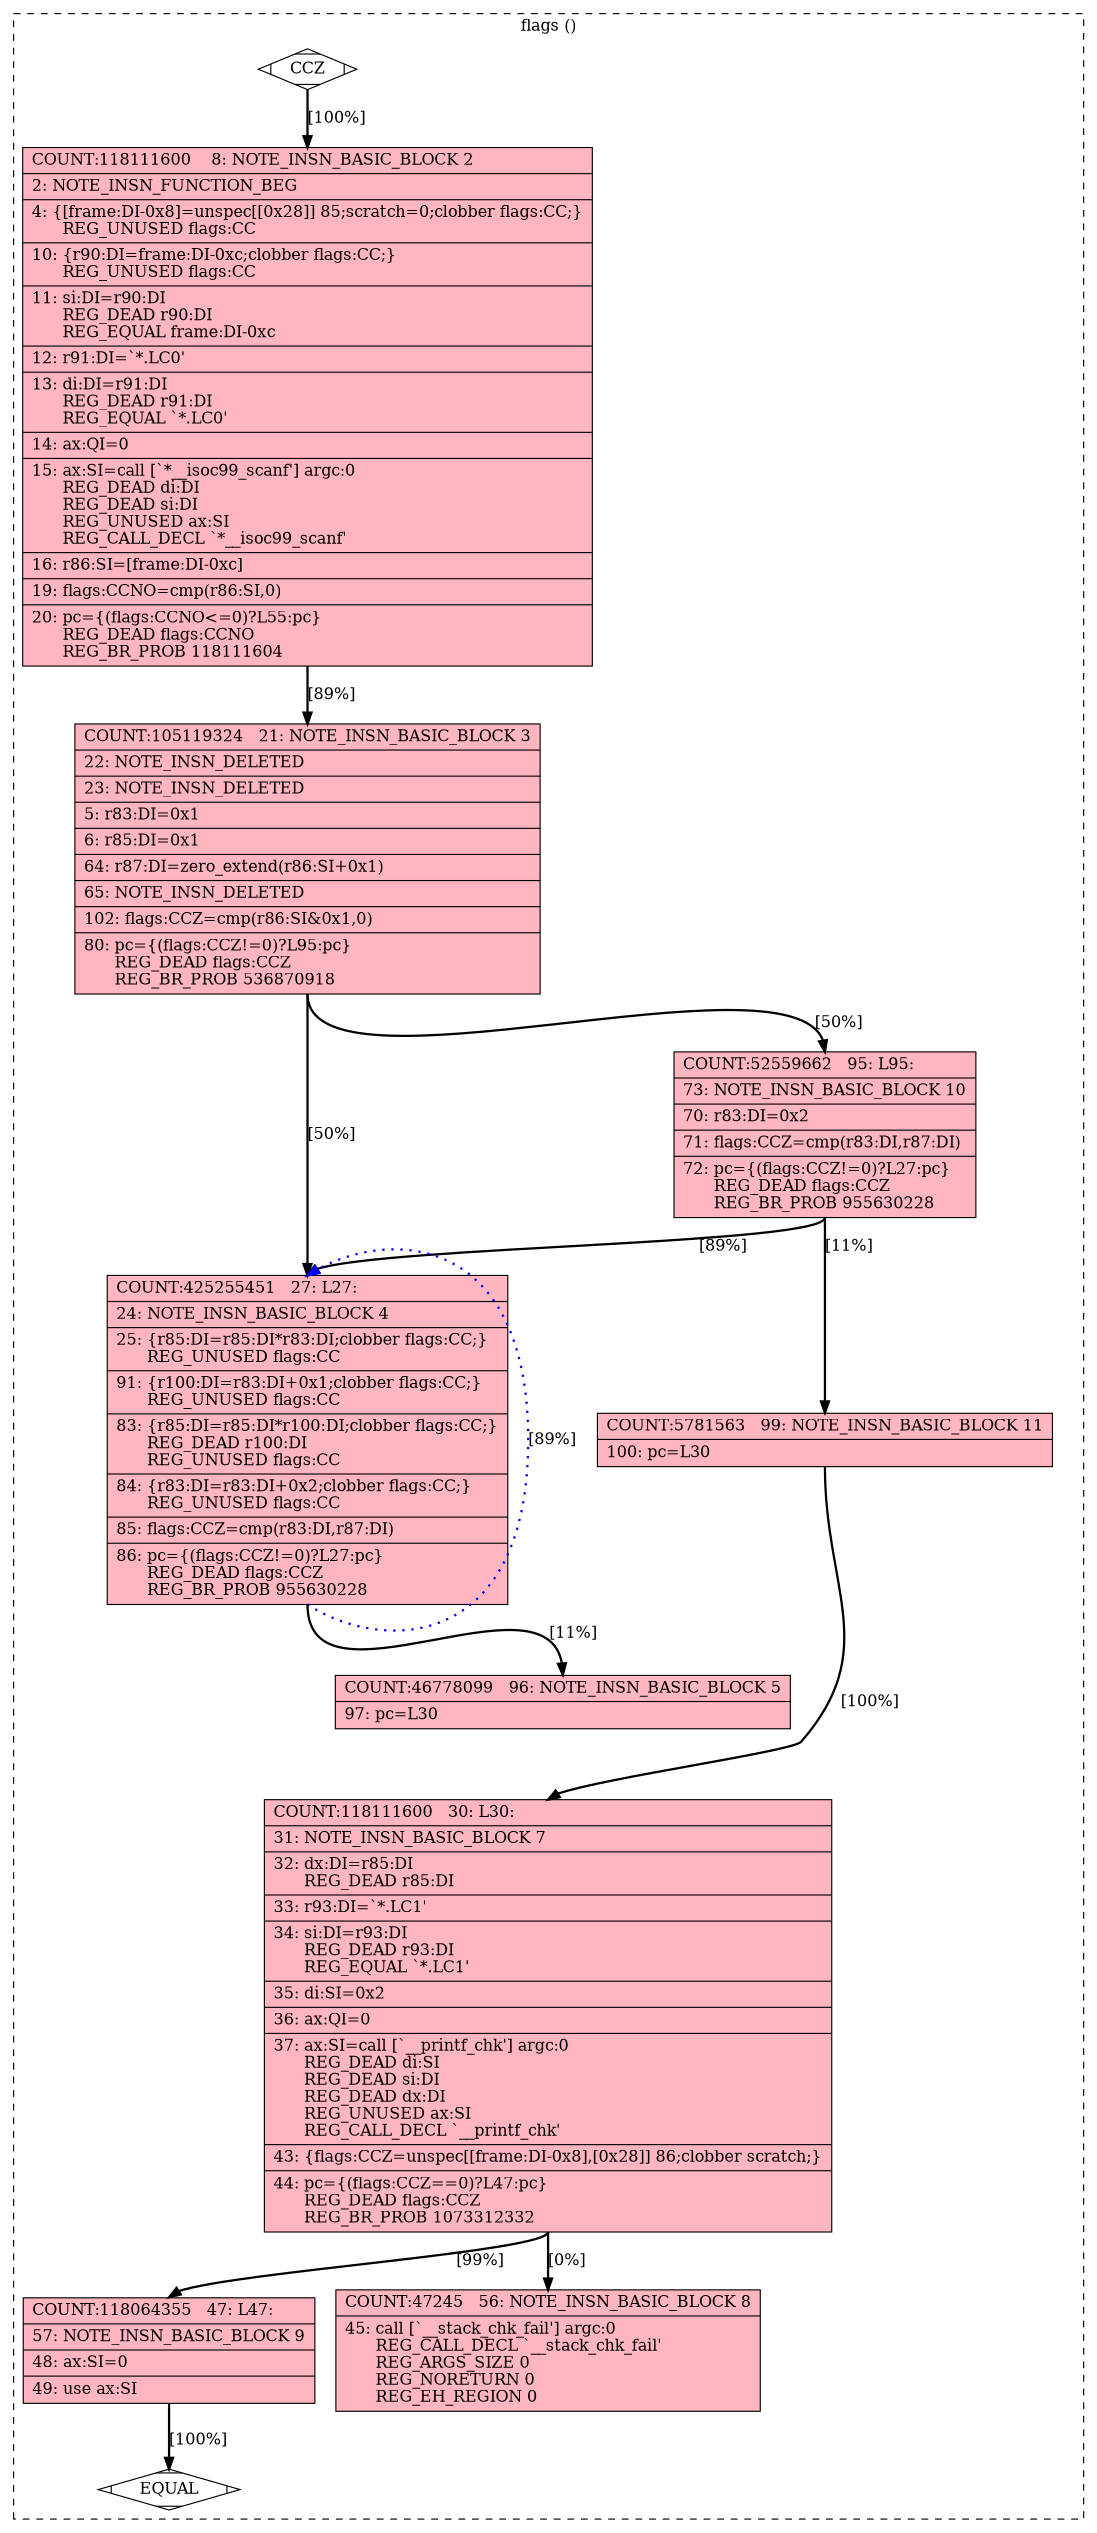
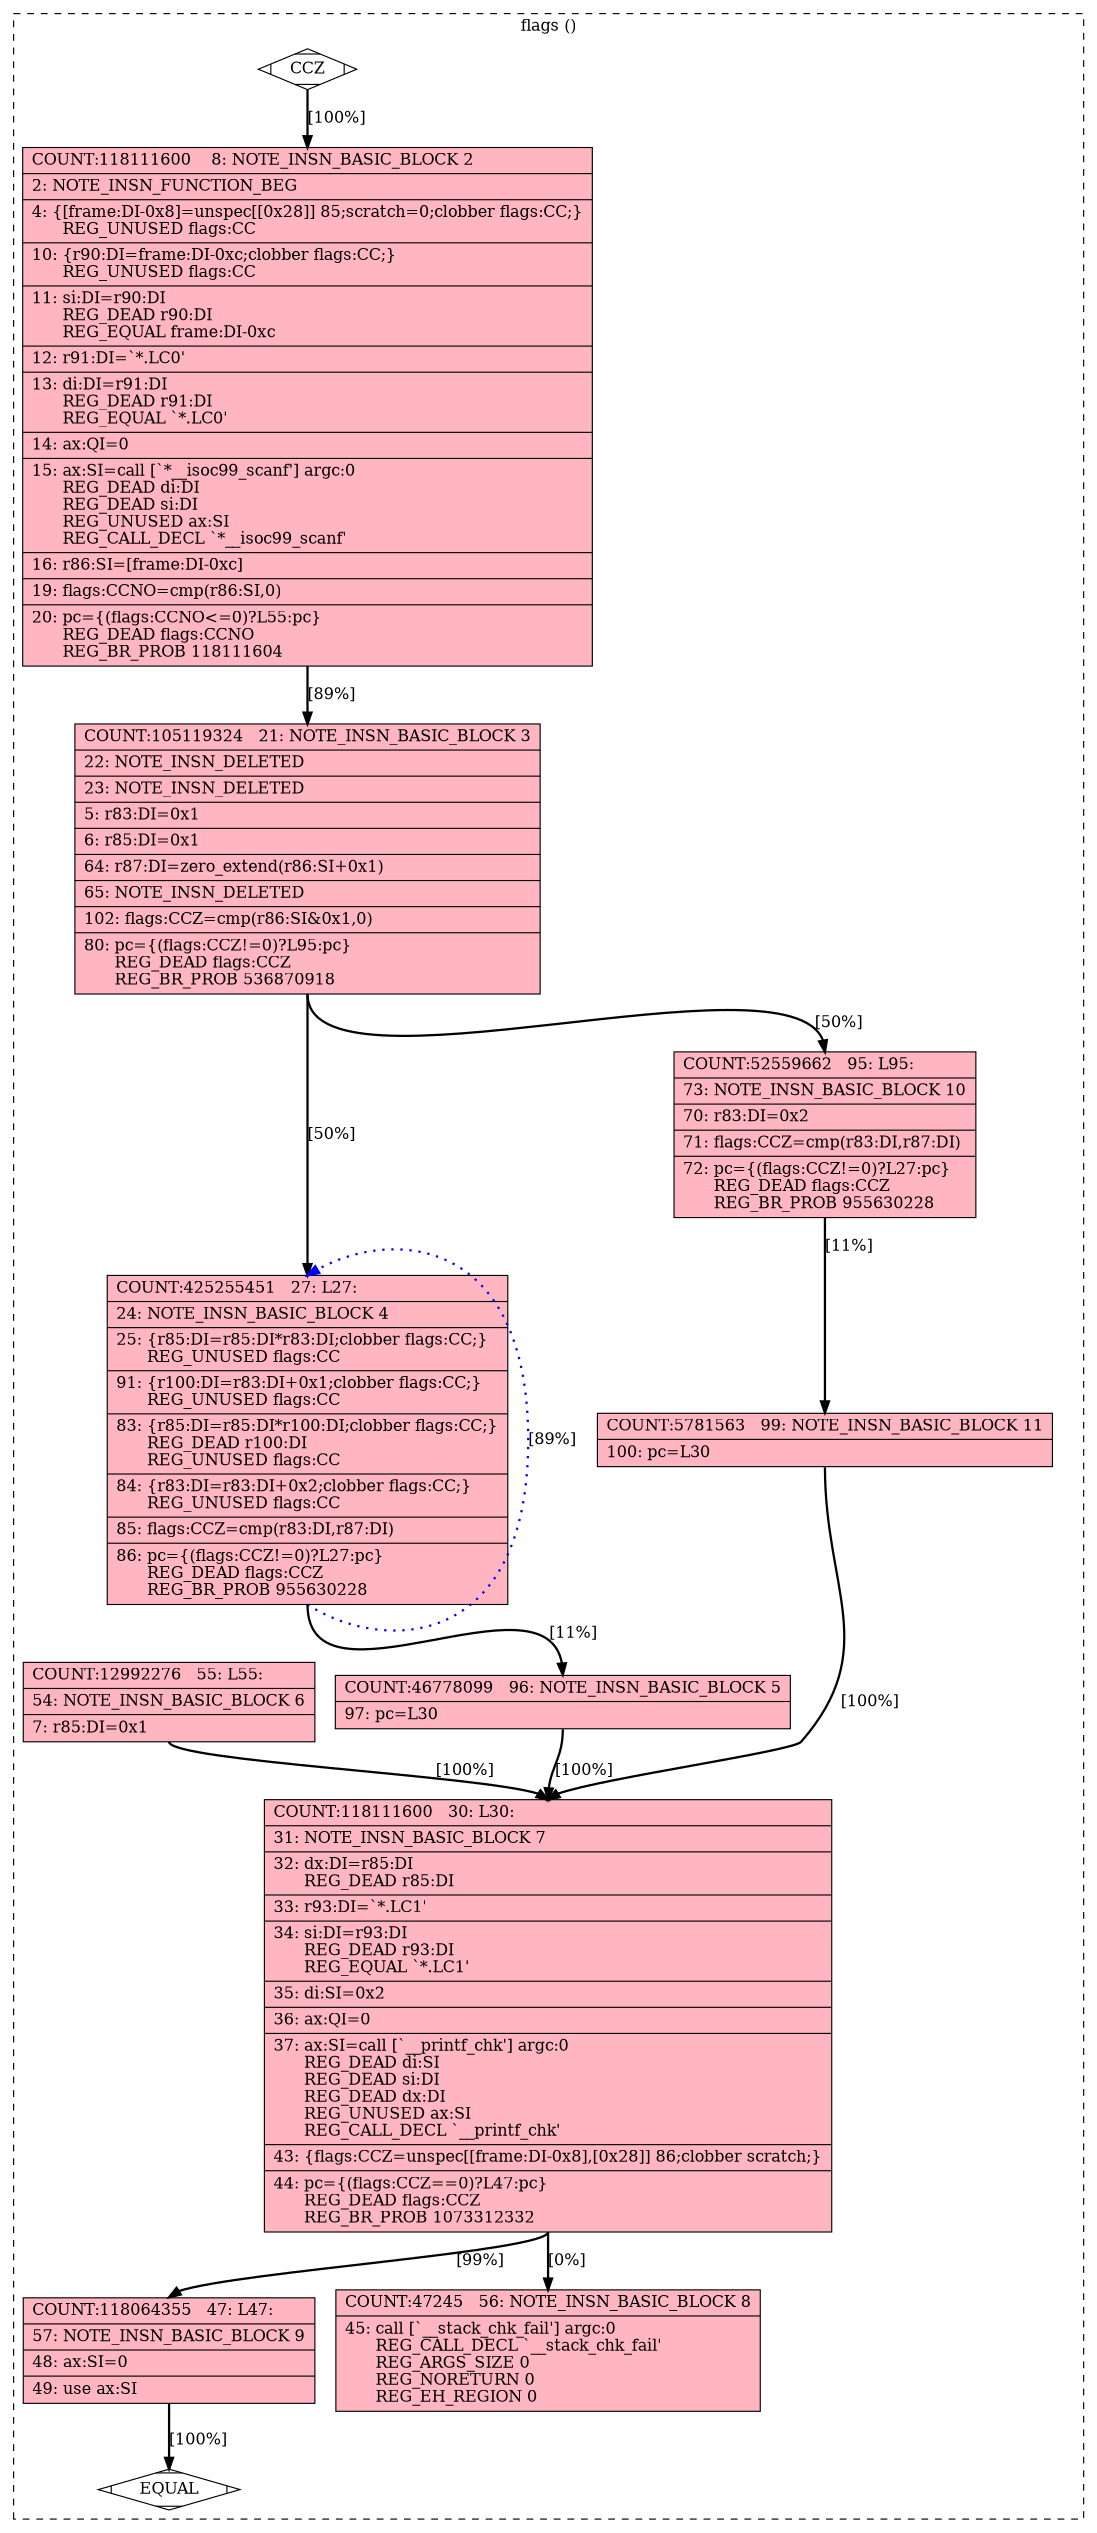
edge "COUNT:52559662   95: L95:" -> "COUNT:425255451   27: L27:": removed, label "[89%]"
node "COUNT:12992276   55: L55:": added
edge "COUNT:46778099   96: NOTE_INSN_BASIC_BLOCK 5" -> "COUNT:118111600   30: L30:": added, label "[100%]"
